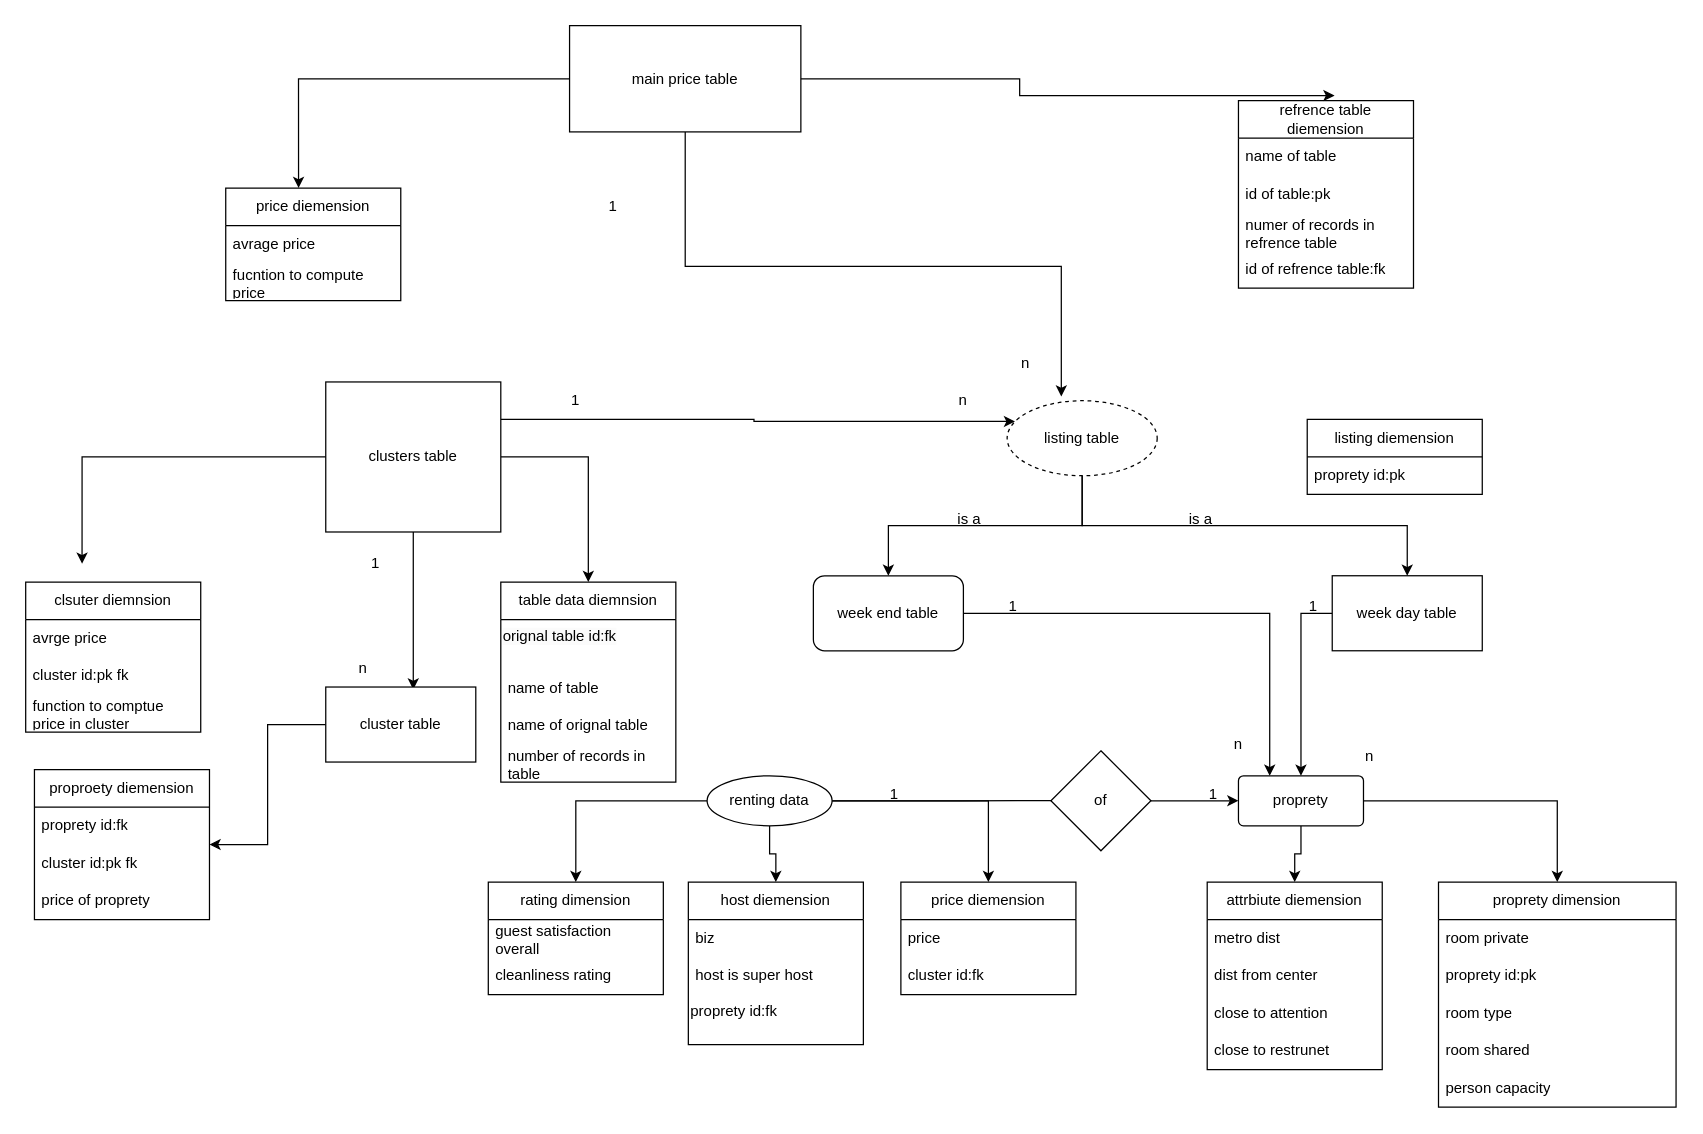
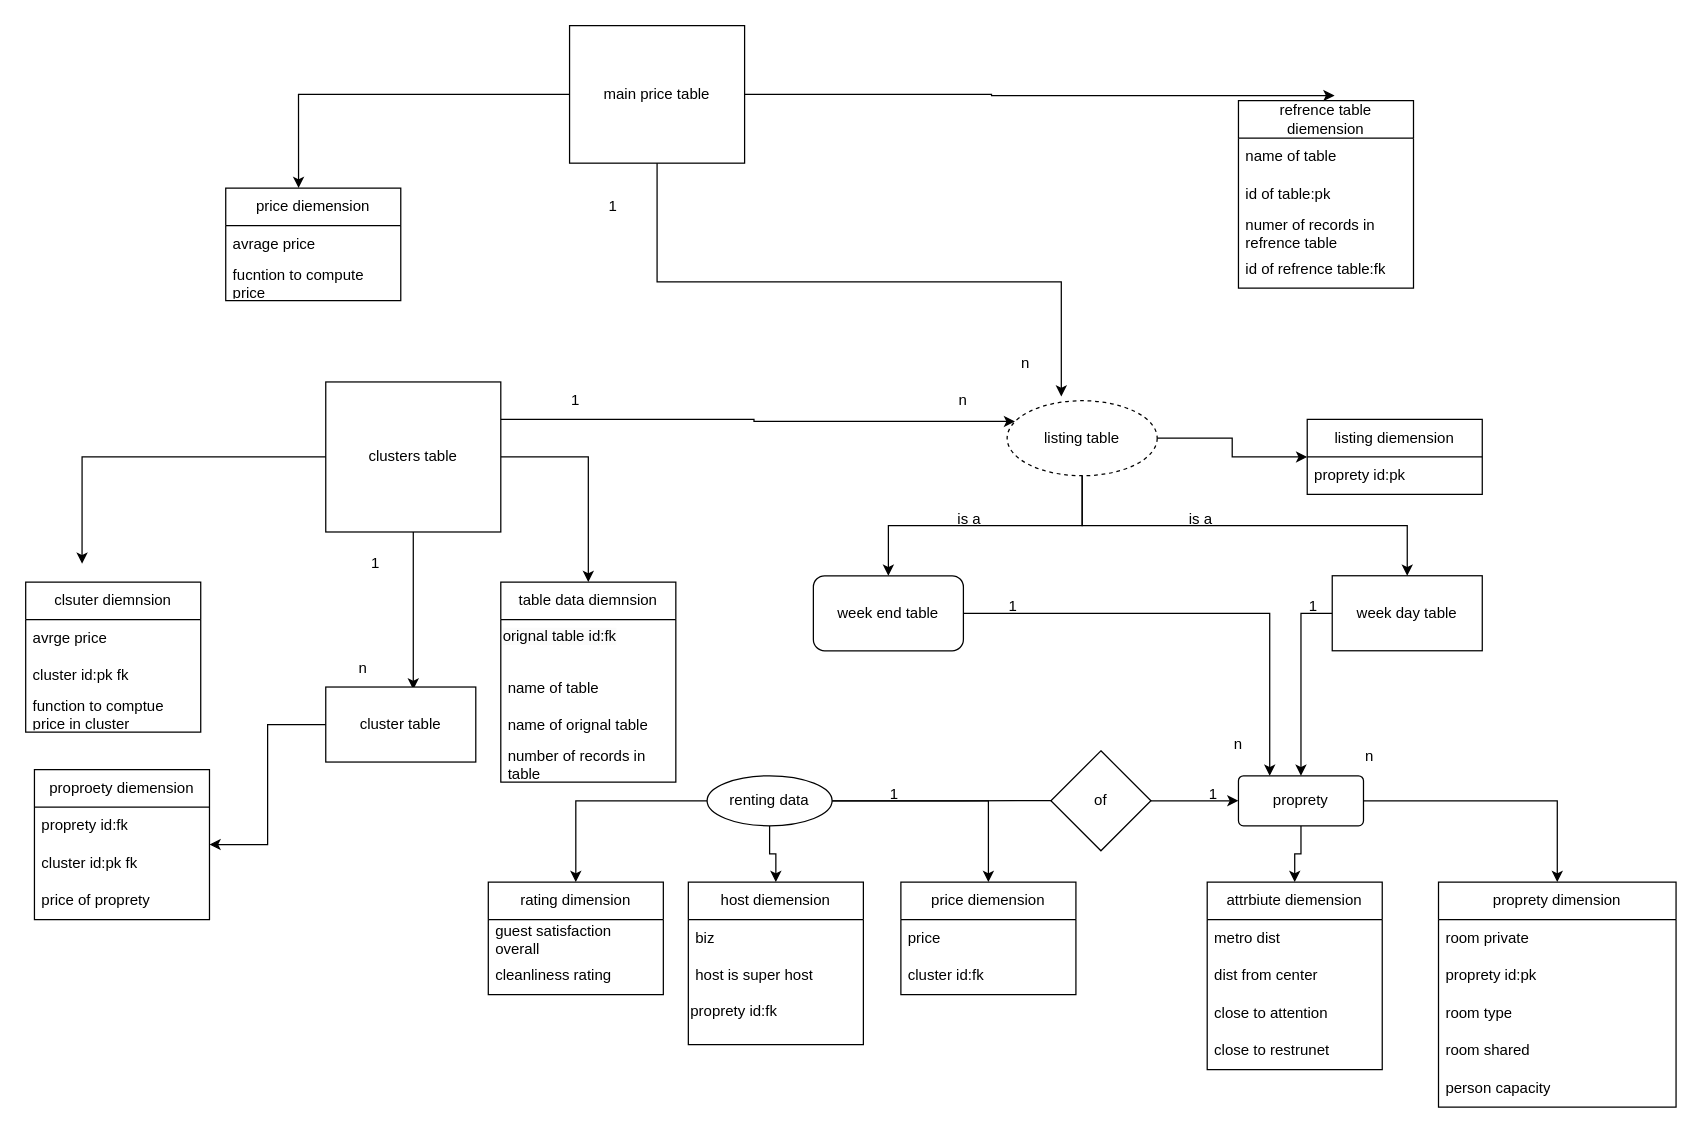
node "main price table": size 231x106 -> 175x138
edge "listing table" -> "listing diemension": added
